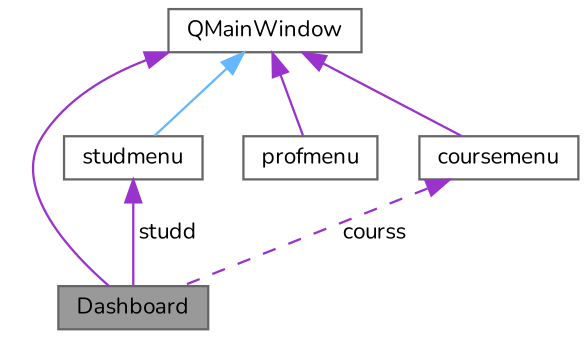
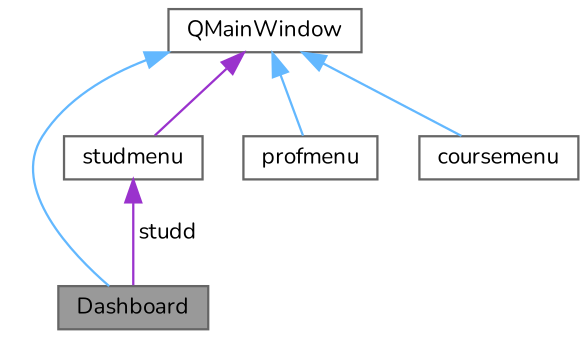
edge "coursemenu" -> "QMainWindow": color darkorchid3 -> steelblue1
edge "studmenu" -> "QMainWindow": color steelblue1 -> darkorchid3
edge "profmenu" -> "QMainWindow": color darkorchid3 -> steelblue1
edge "Dashboard" -> "QMainWindow": color darkorchid3 -> steelblue1
edge "Dashboard" -> "coursemenu": removed, label "courss"
